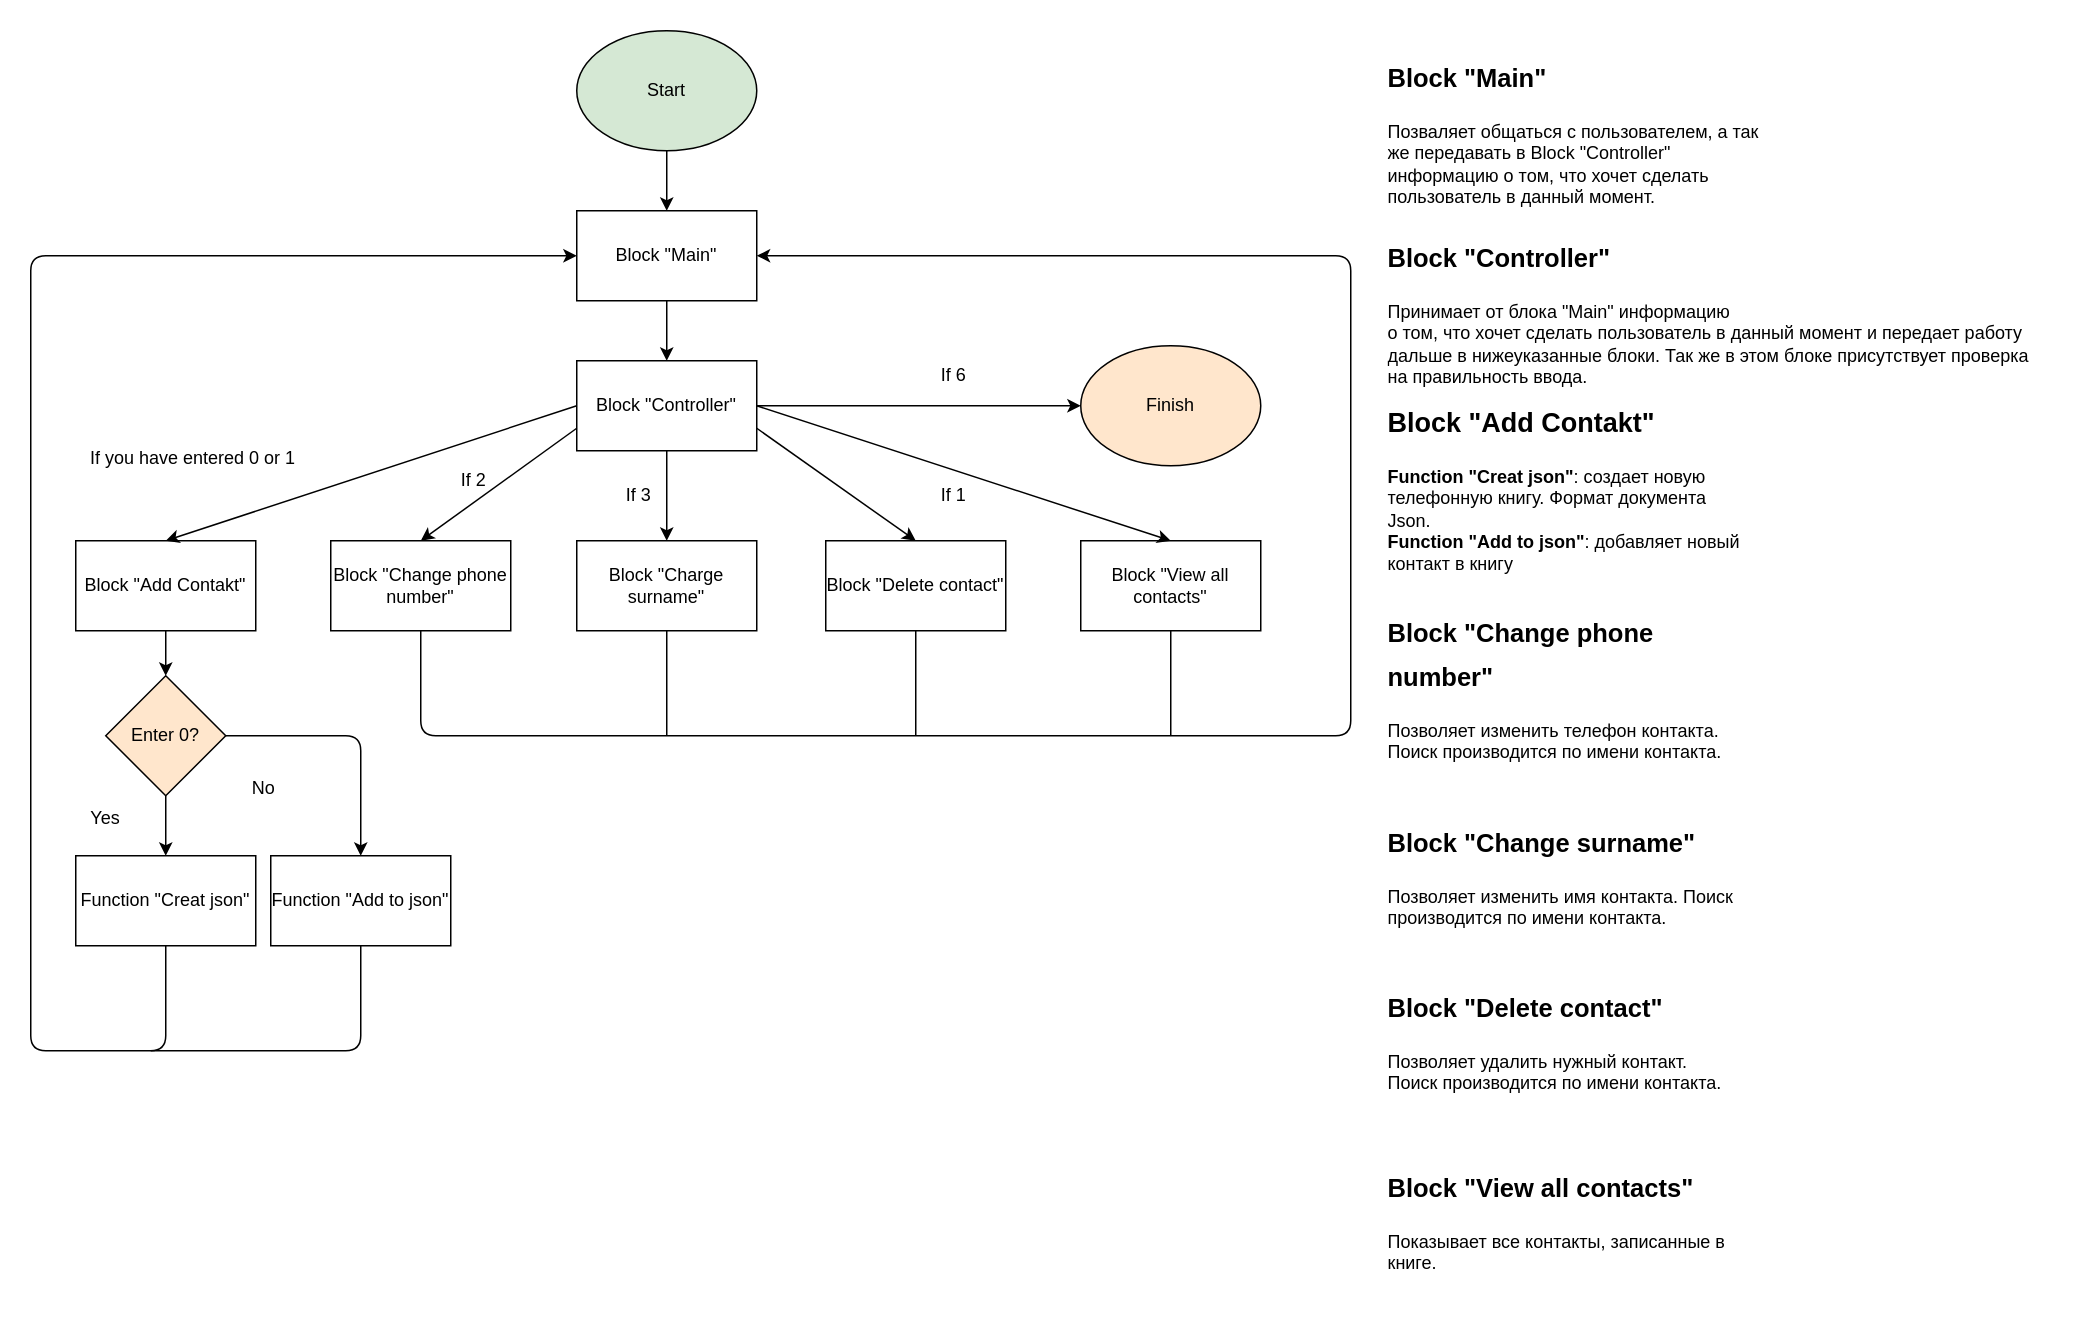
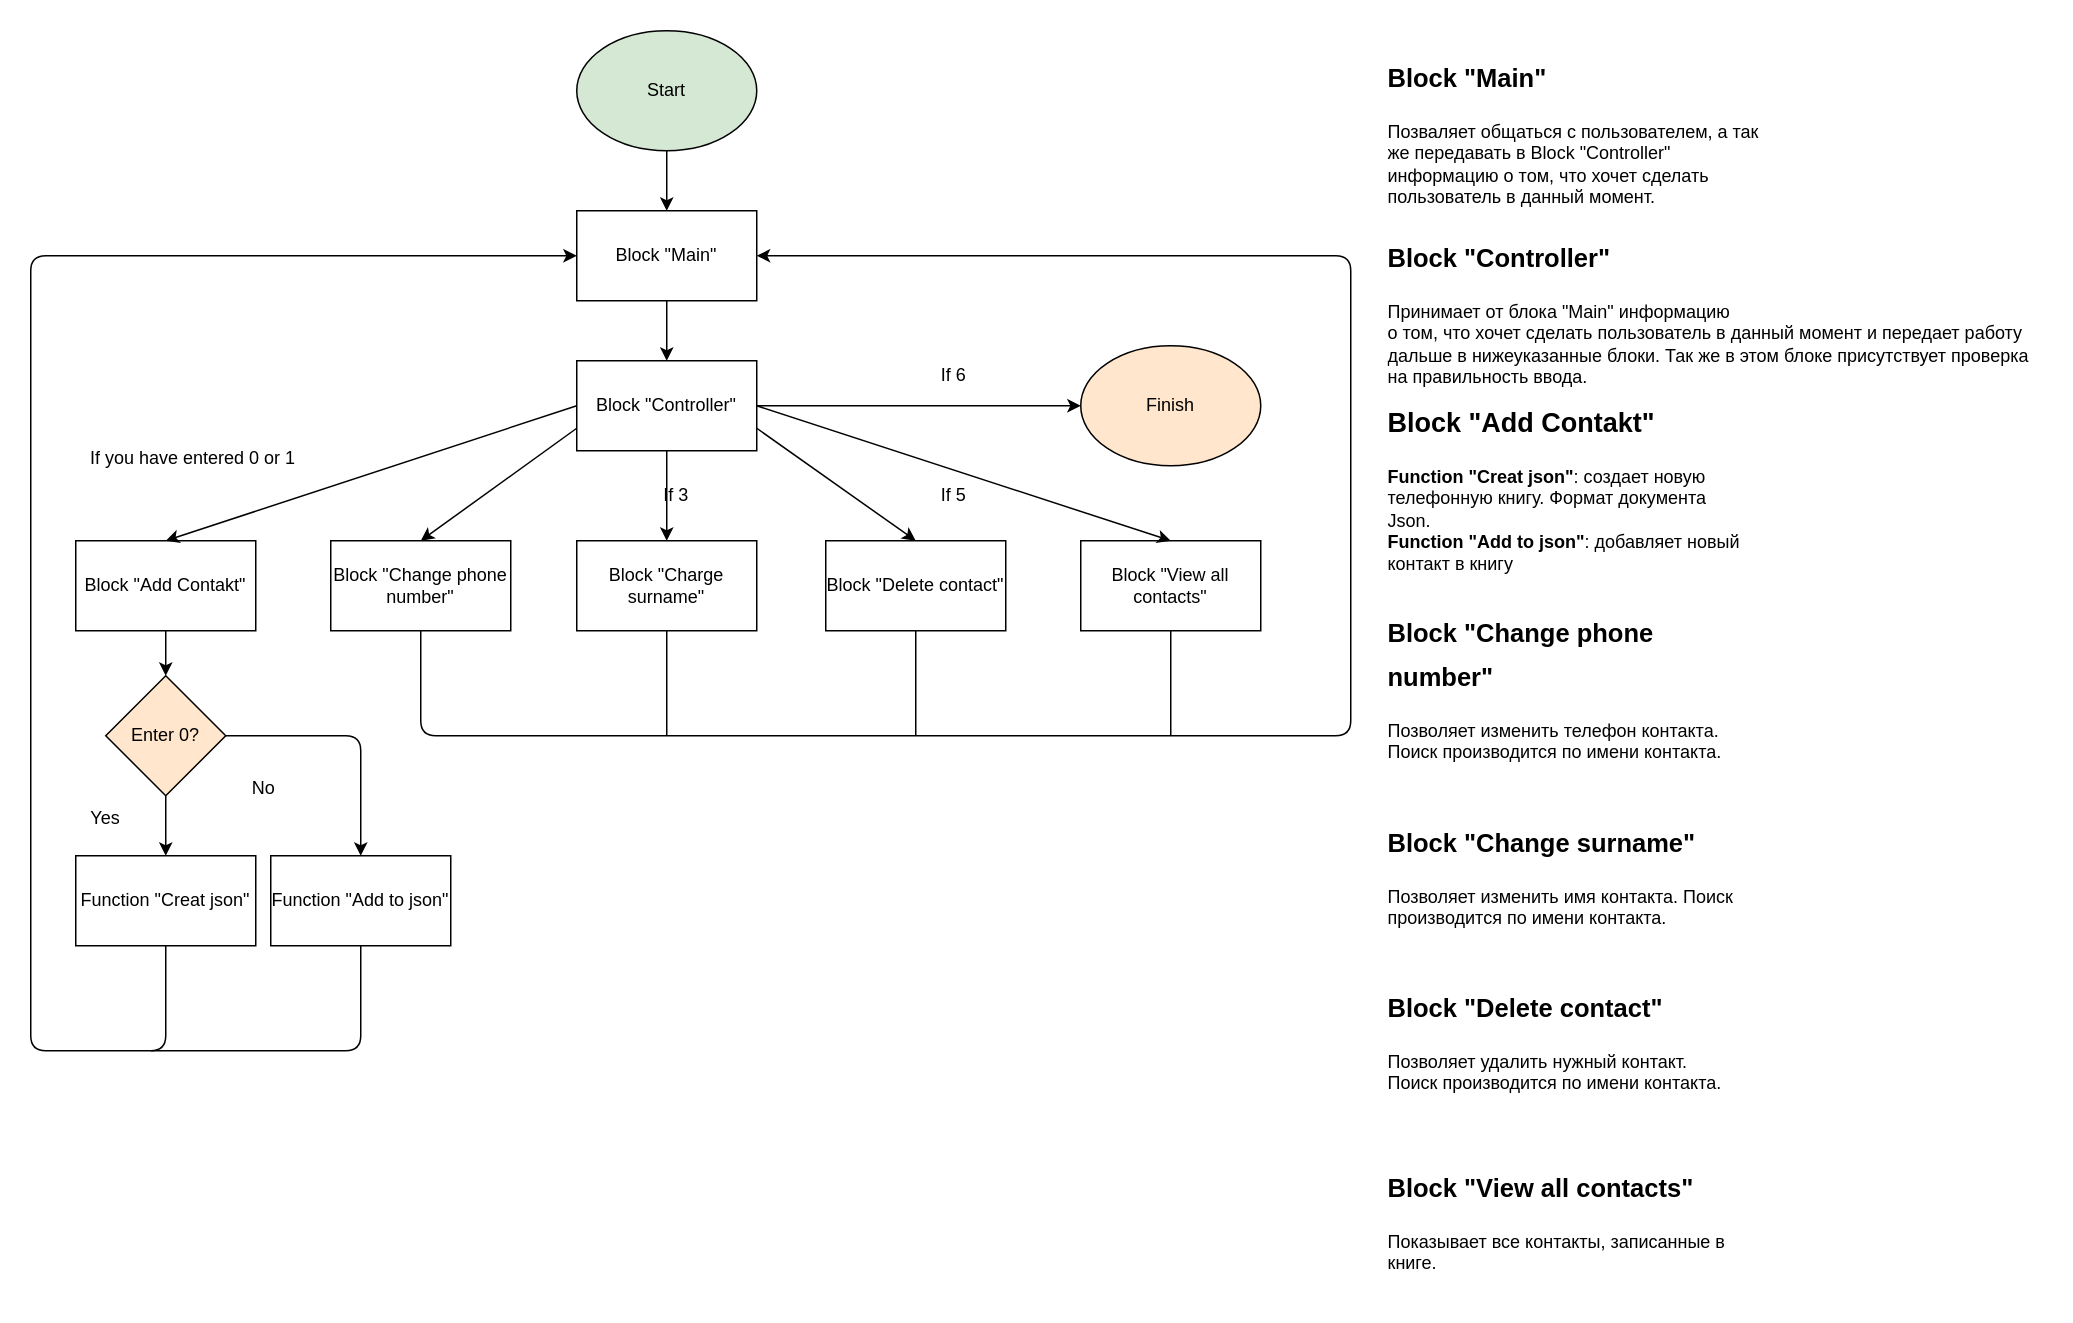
node "If 2": removed
node "If 3": moved (638, 496) -> (676, 496)
node "If 1": label "If 1" -> "If 5"
